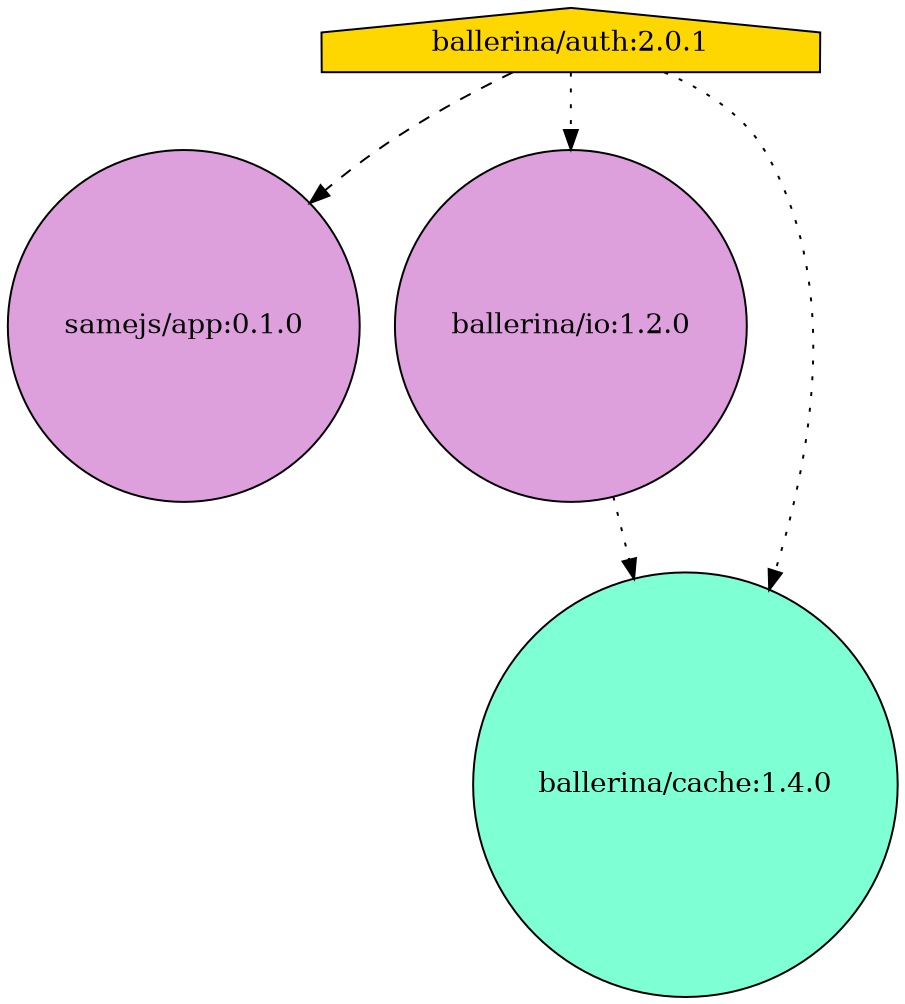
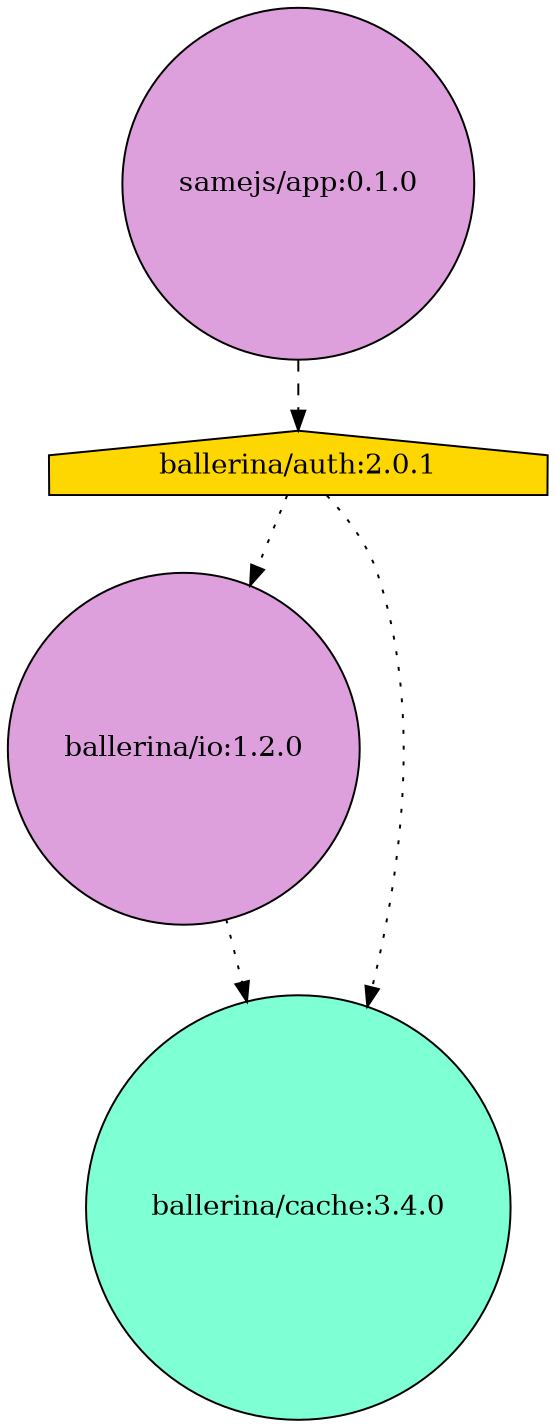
edge "ballerina/auth:2.0.1" -> "samejs/app:0.1.0": reversed
node "ballerina/cache:1.4.0": label "ballerina/cache:1.4.0" -> "ballerina/cache:3.4.0"
